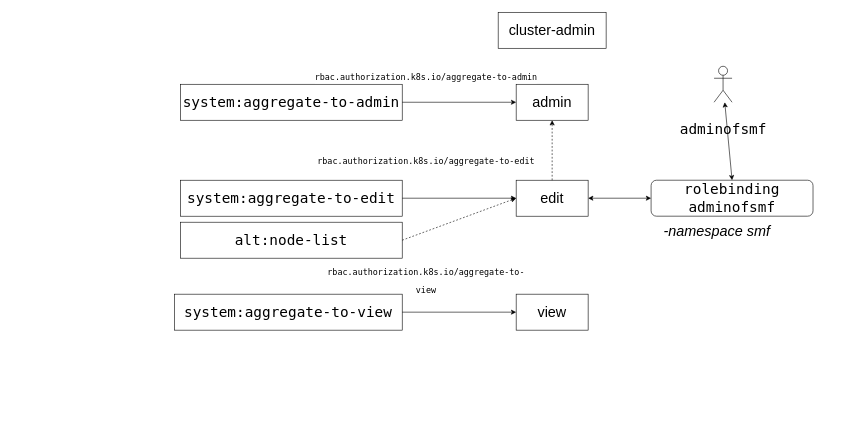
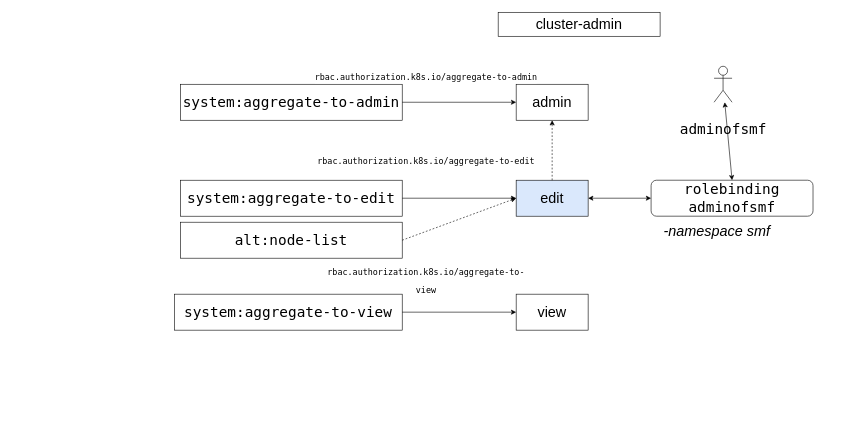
node "cluster-admin": size 108x36 -> 162x24
node "edit": fillcolor #ffffff -> #dae8fc
